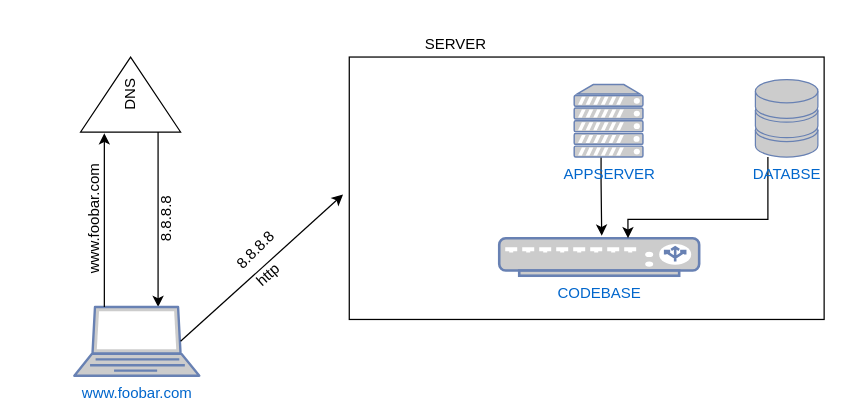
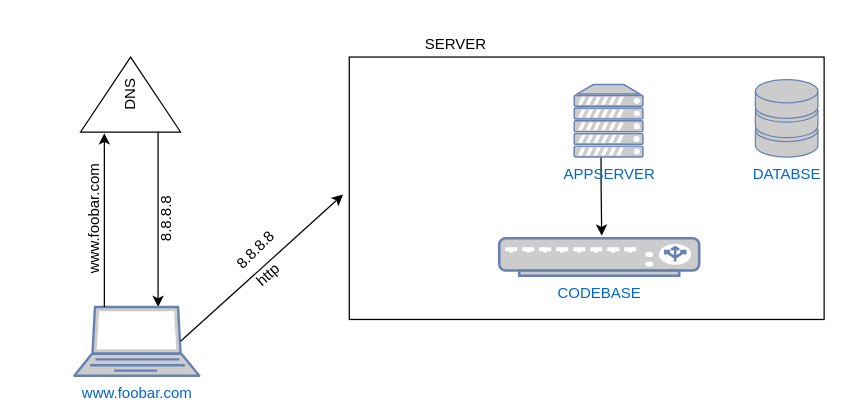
edge "DATABSE" -> "CODEBASE": removed
